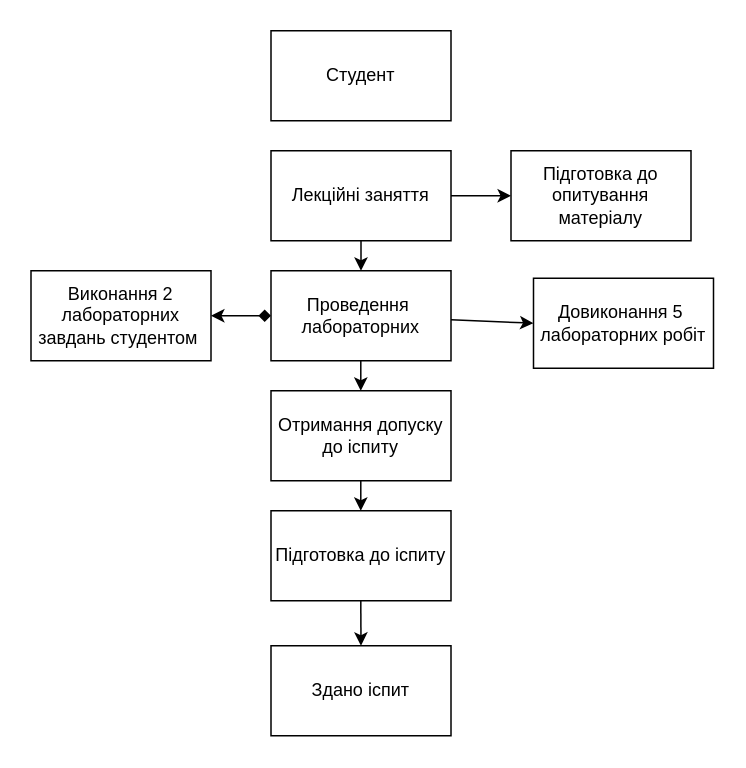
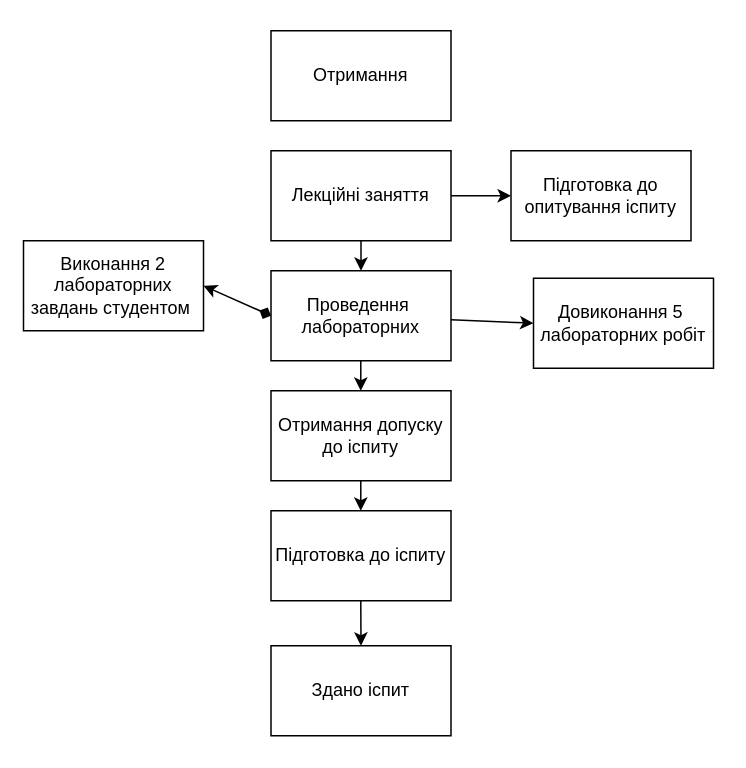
node "Студент": label "Студент" -> "Отримання"
node "Підготовка до опитування матеріалу": label "Підготовка до опитування матеріалу" -> "Підготовка до опитування іспиту"
node "Виконання 2 лабораторних завдань студентом": moved (121, 316) -> (113, 286)
